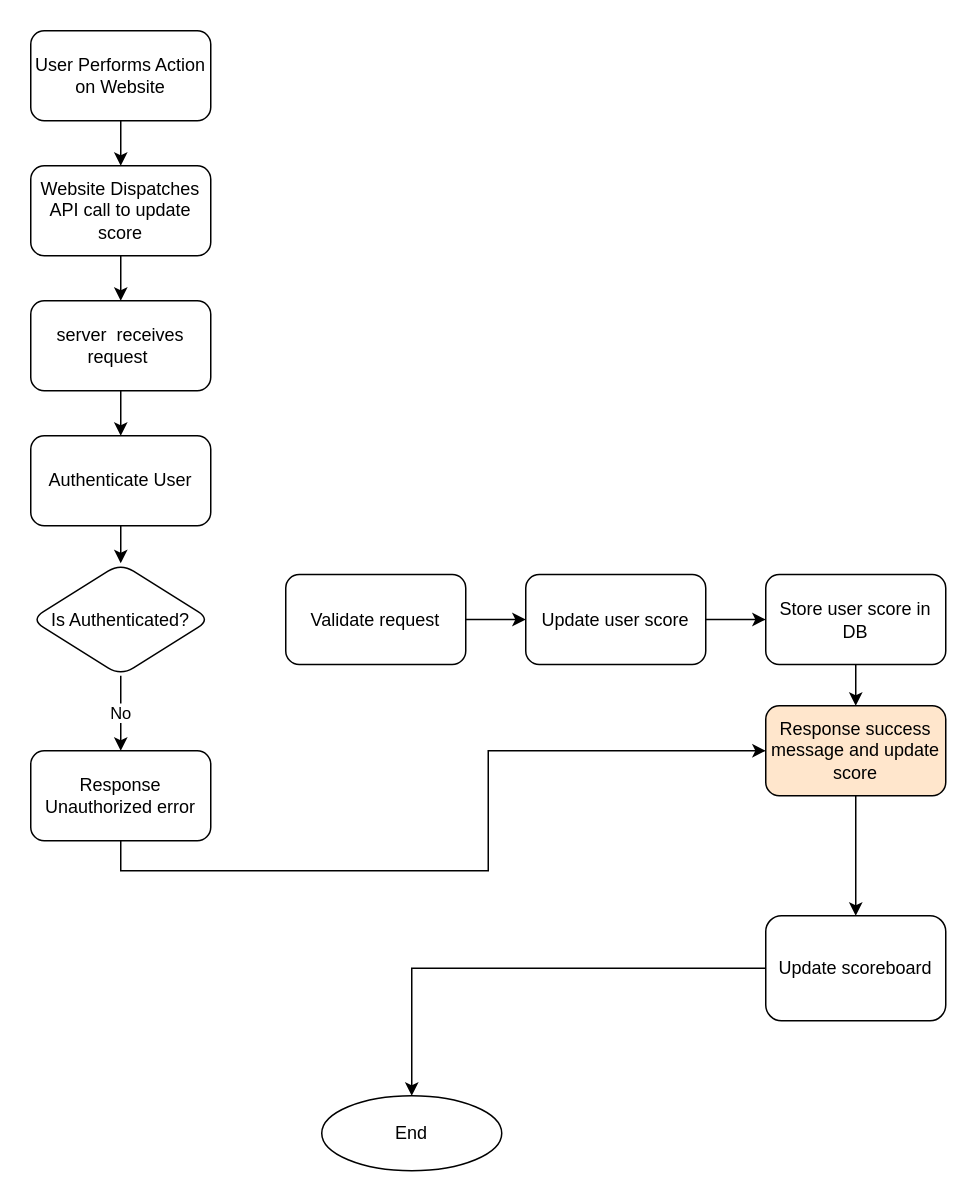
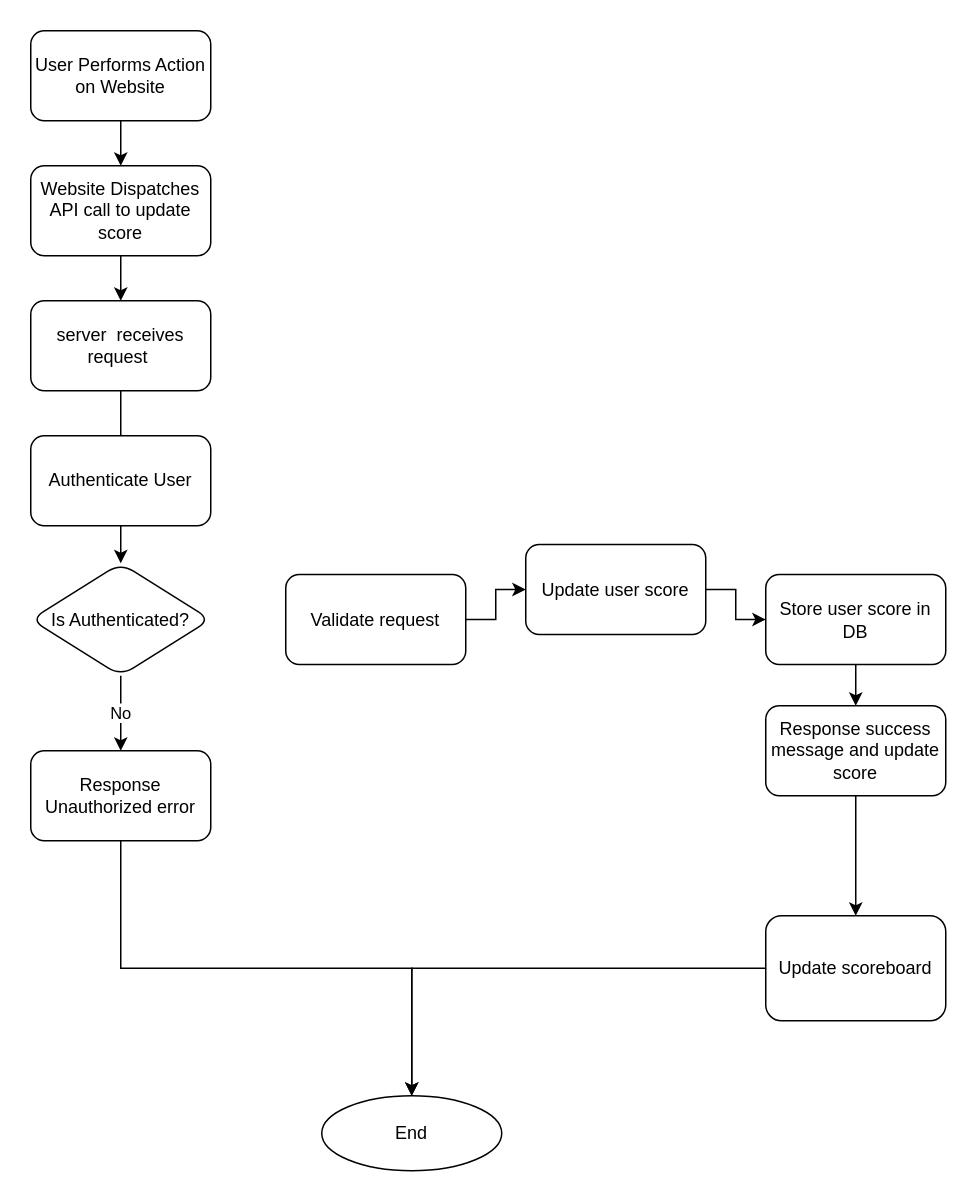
edge "server receives request" -> "Authenticate User": arrowhead classic -> none
node "Update user score": moved (616, 620) -> (616, 590)
node "Response success message and update score": fillcolor #ffe6cc -> #ffffff
edge "Response Unauthorized error" -> "Response success message and update score": now "Response Unauthorized error" -> "End"
